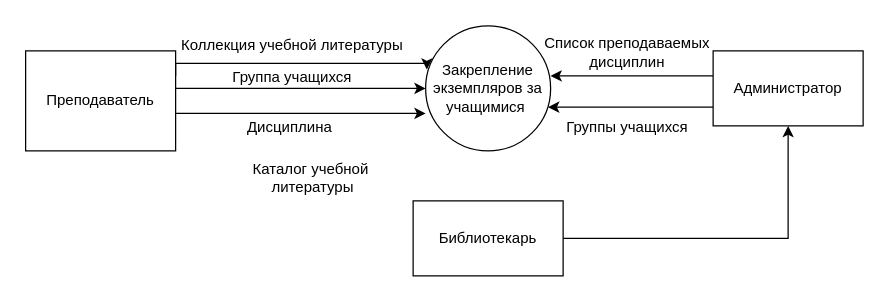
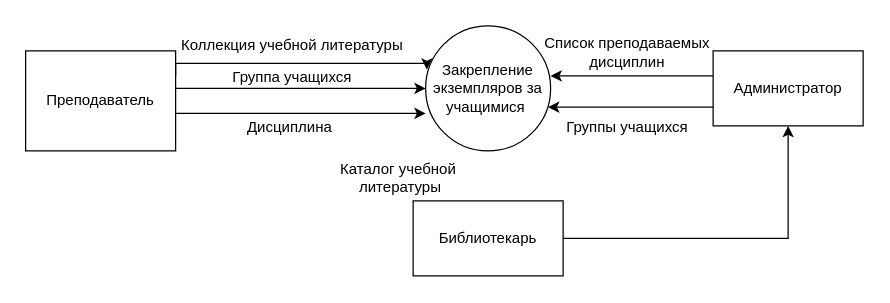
node "Каталог учебной литературы": moved (319, 176) -> (407, 176)
